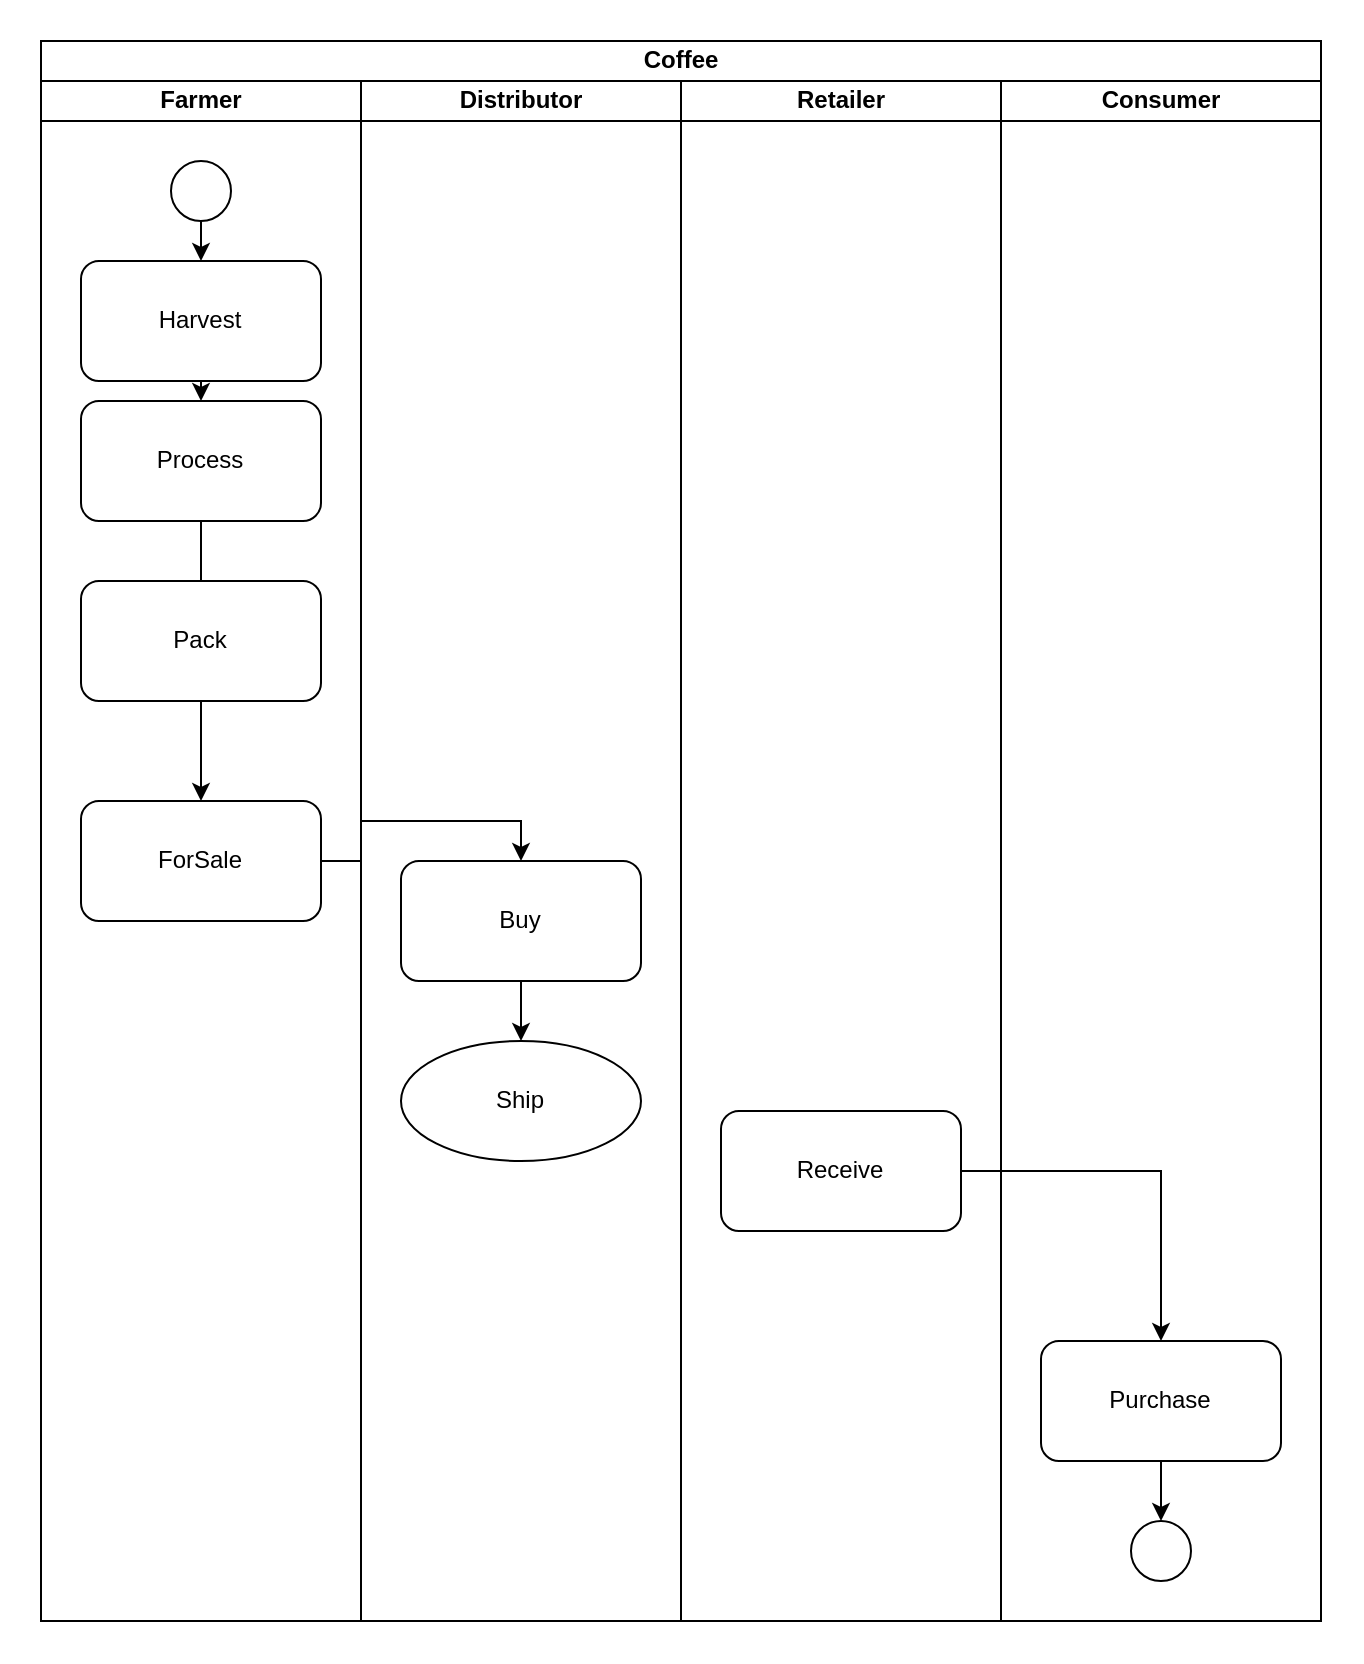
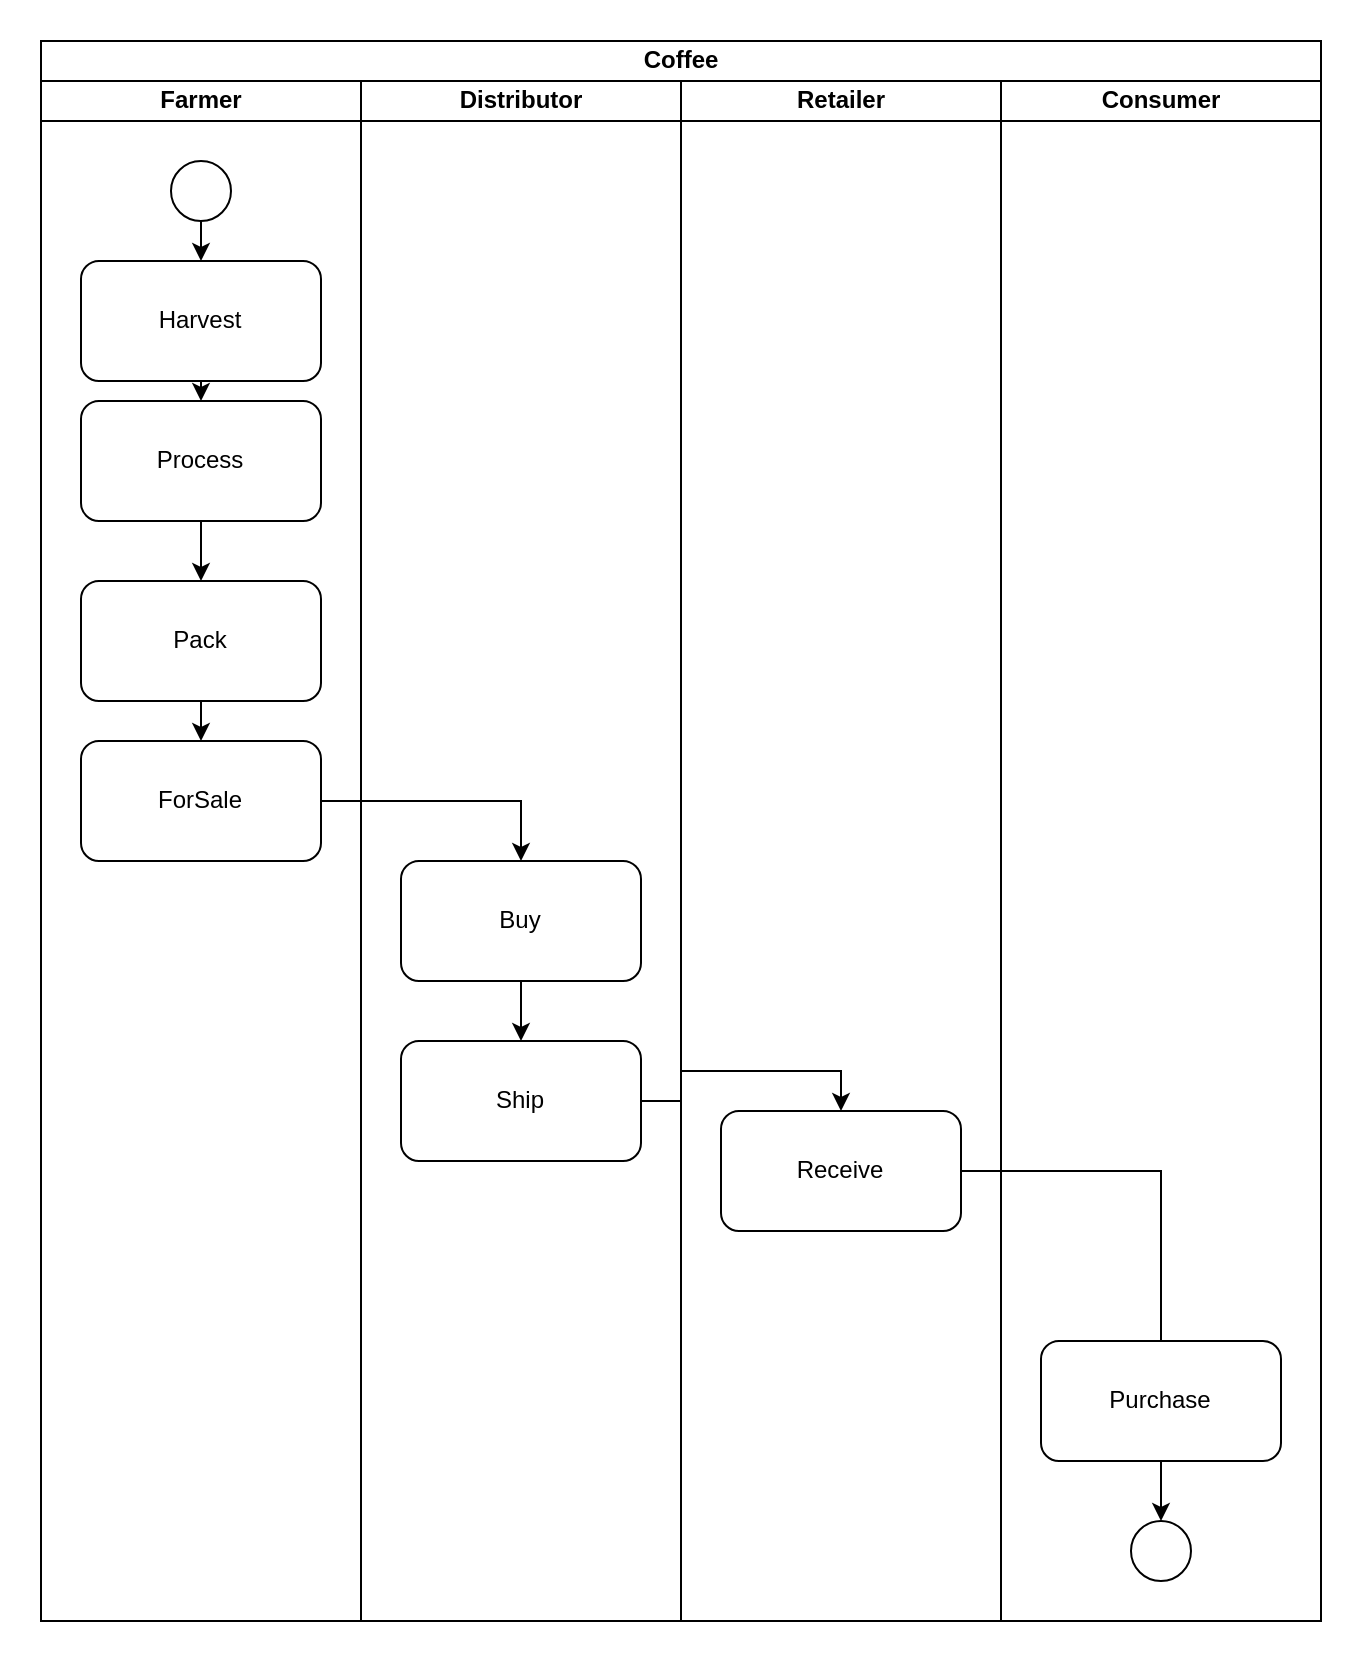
edge "Process" -- "Pack": arrowhead none -> classic
node "ForSale": moved (201, 861) -> (201, 801)
edge "Ship" -> "Receive": added
node "Ship": shape ellipse -> rounded rectangle
edge "Receive" -> "Purchase": arrowhead classic -> none
